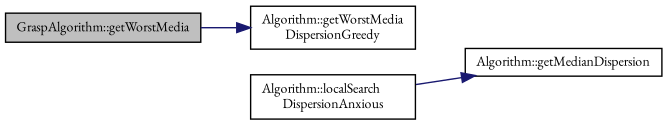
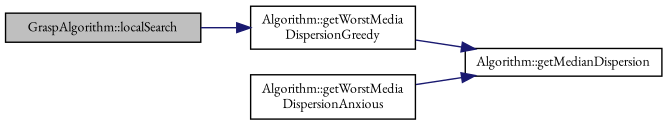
node "GraspAlgorithm::getWorstMedia": label "GraspAlgorithm::getWorstMedia" -> "GraspAlgorithm::localSearch"
edge "Algorithm::getWorstMedia DispersionGreedy" -> "Algorithm::getMedianDispersion": added
node "Algorithm::localSearch DispersionAnxious": label "Algorithm::localSearch DispersionAnxious" -> "Algorithm::getWorstMedia DispersionAnxious"
